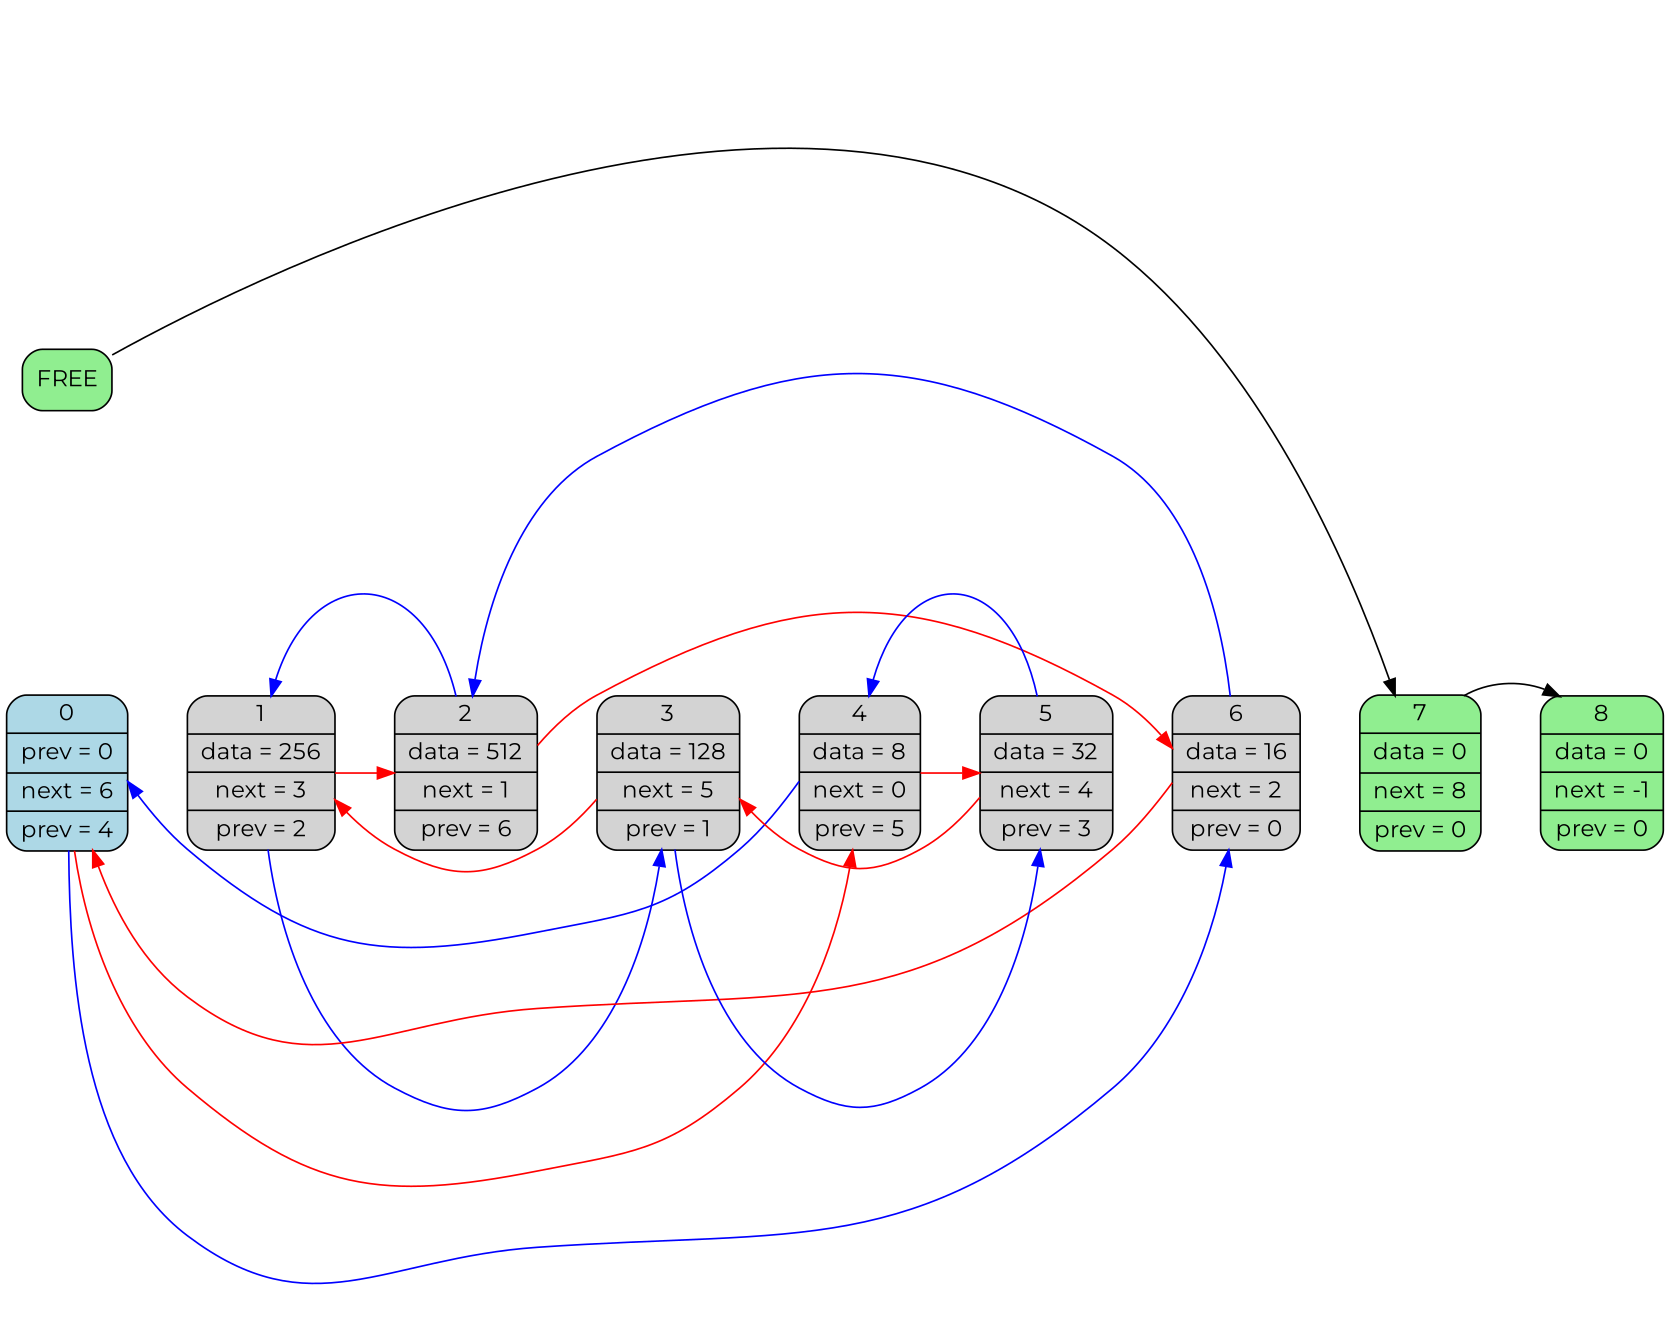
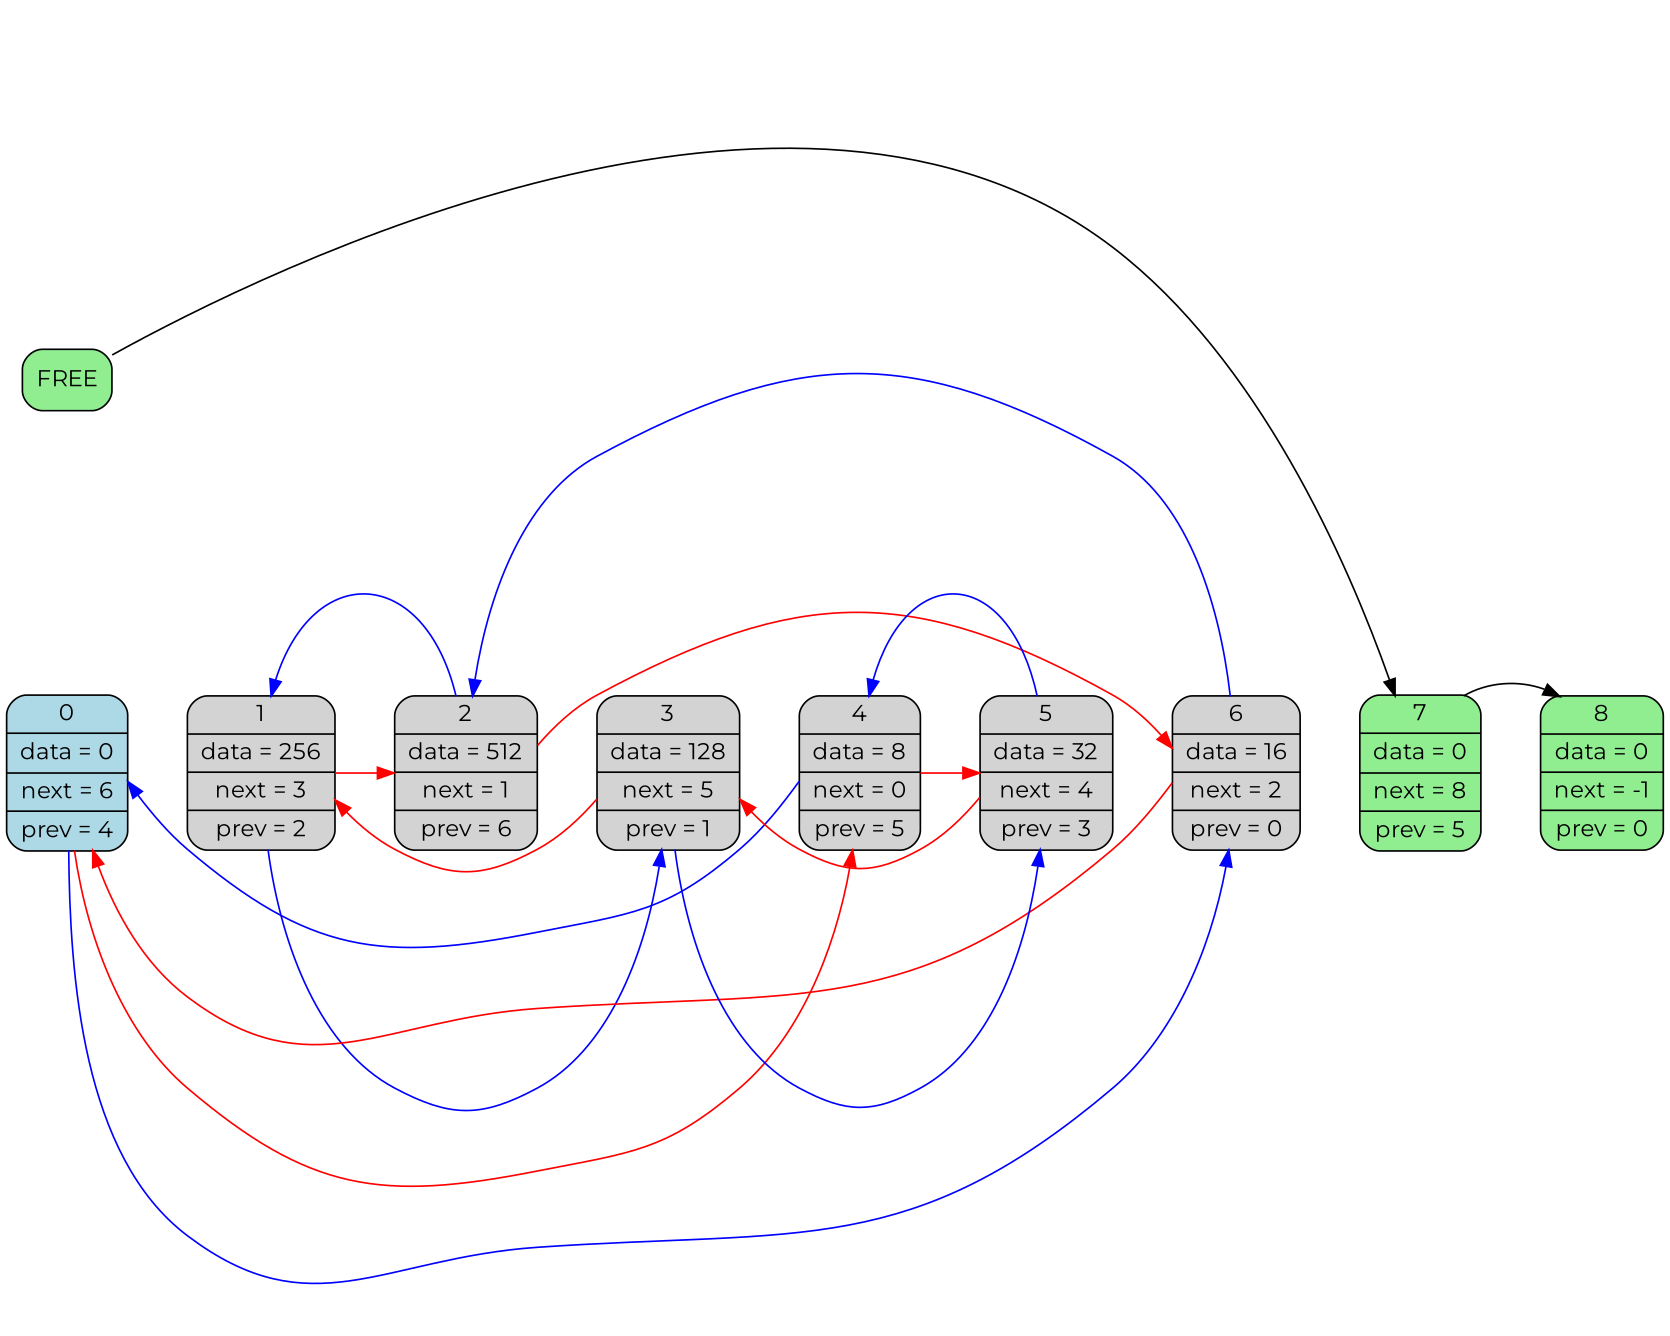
node "0": text "prev = 0" -> "data = 0"
node "7": text "prev = 0" -> "prev = 5"
